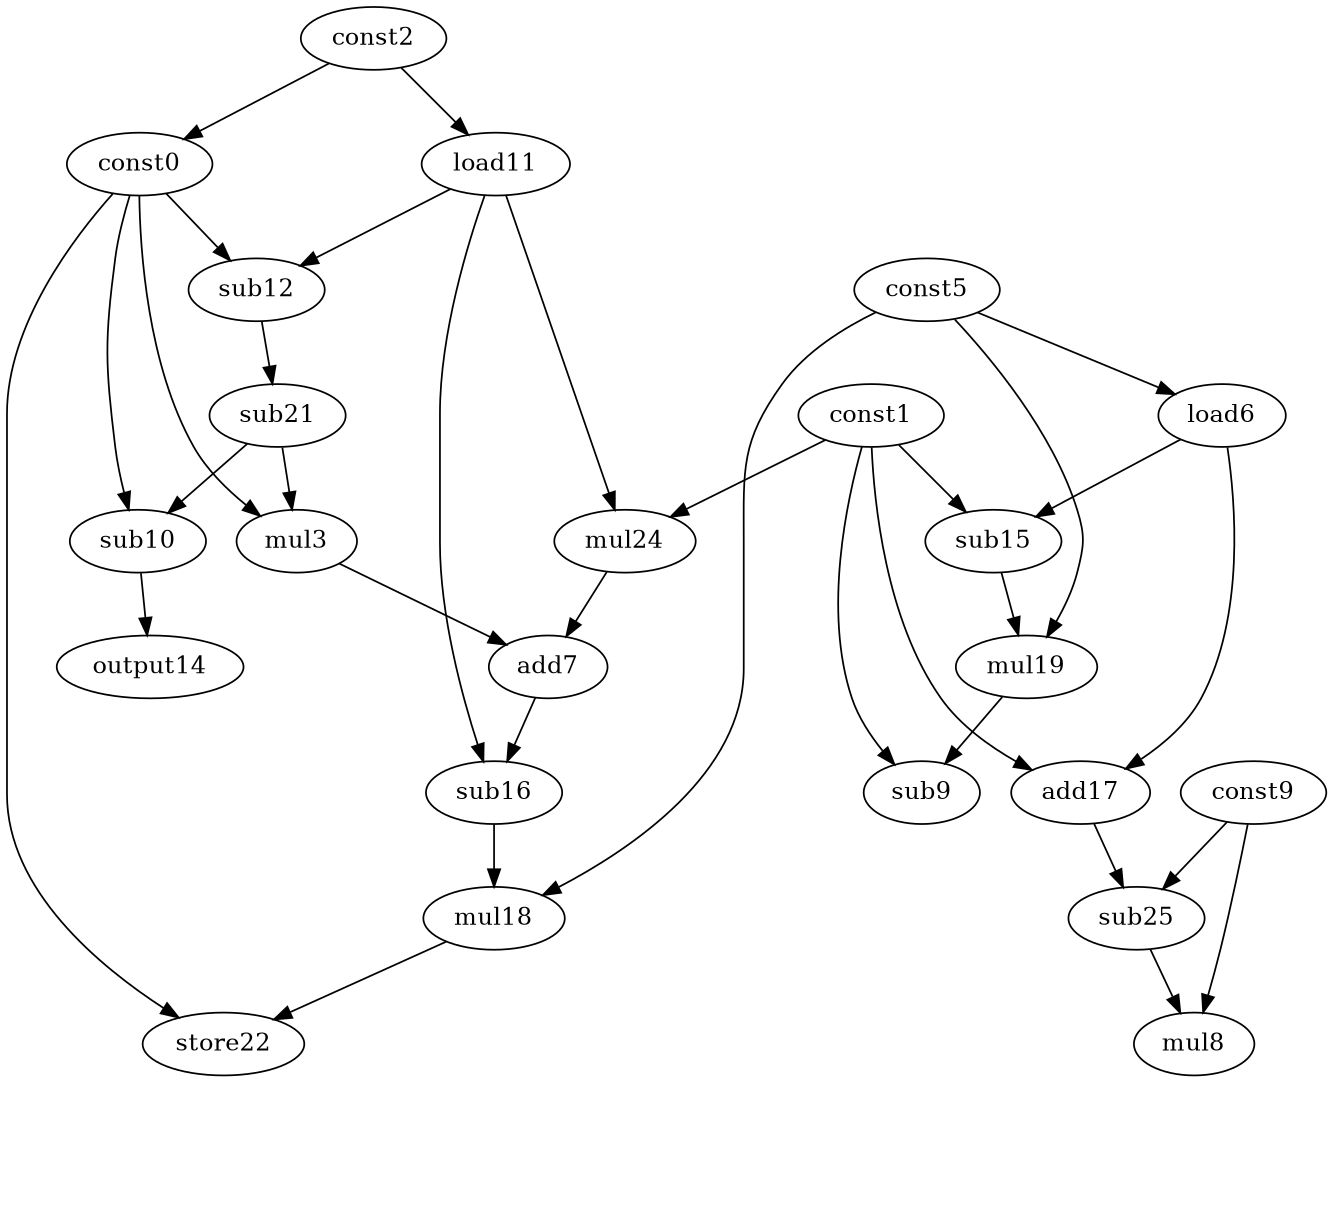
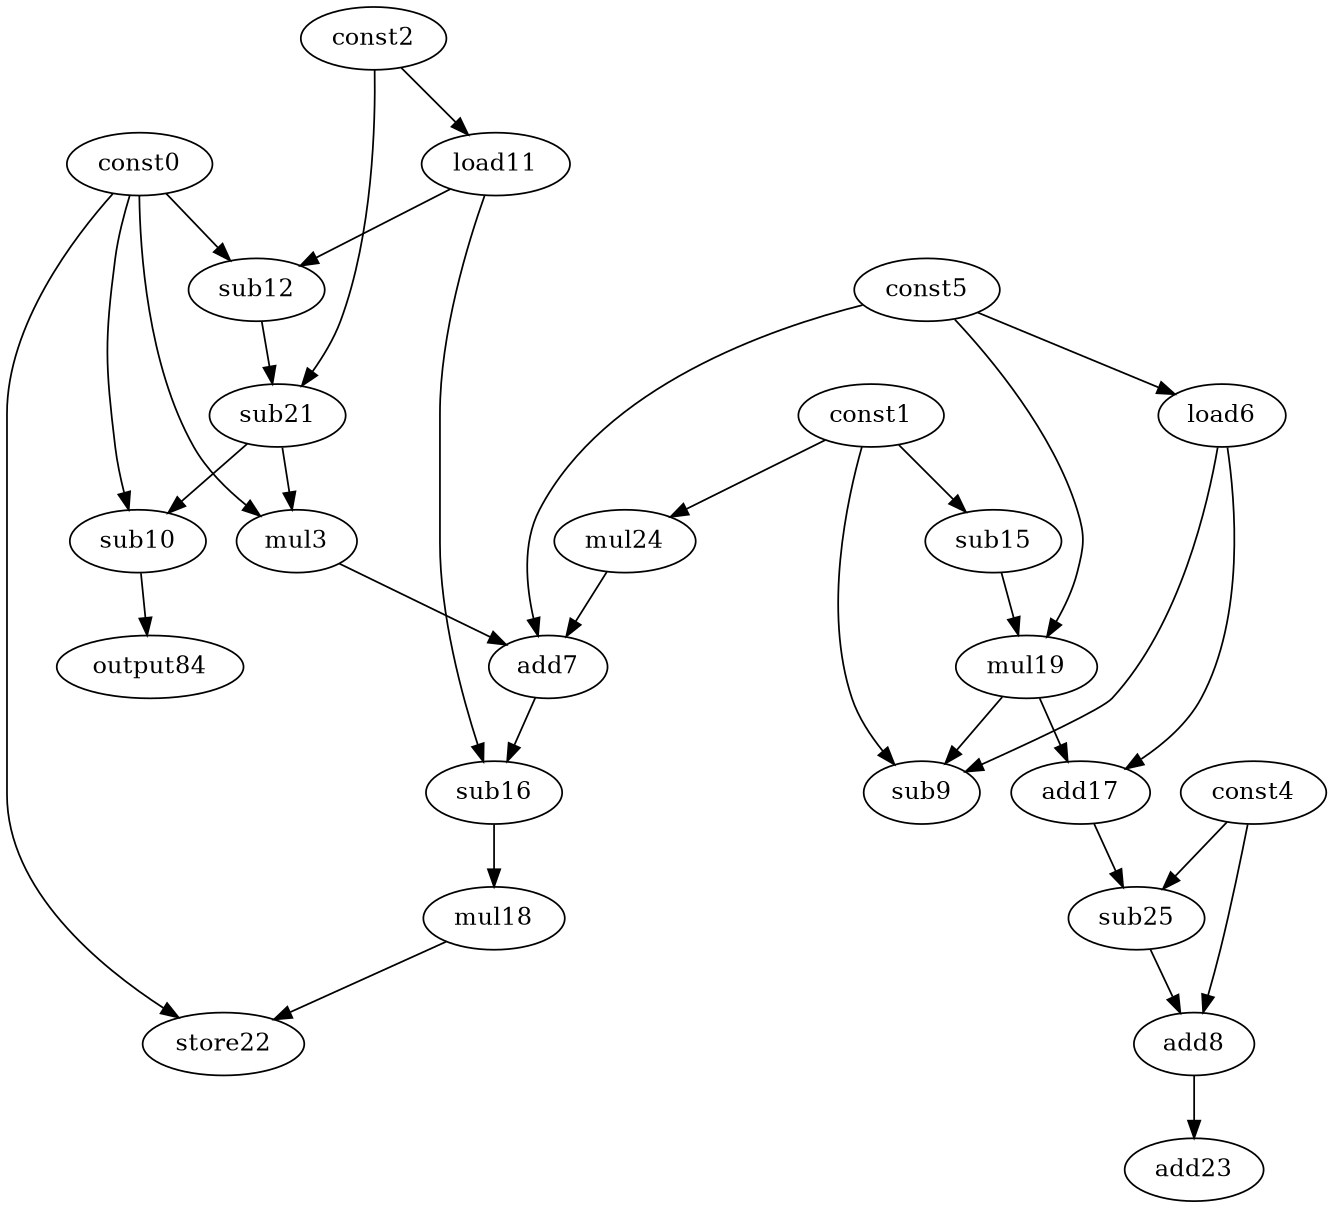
edge "const2" -> "const0": now "const2" -> "sub21"
edge "load11" -> "mul24": removed
edge "load6" -> "sub15": now "load6" -> "sub9"
edge "const5" -> "mul18": now "const5" -> "add7"
edge "const1" -> "add17": now "mul19" -> "add17"
node "output14": label "output14" -> "output84"
node "const9": label "const9" -> "const4"
node "mul8": label "mul8" -> "add8"
node "add23": added
